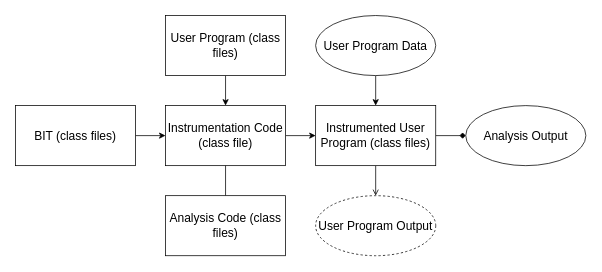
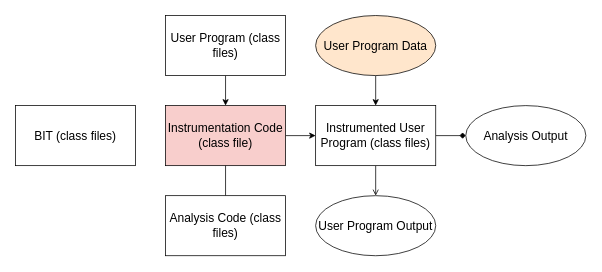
node "User Program Data": fillcolor #ffffff -> #ffe6cc
edge "BIT (class files)" -> "Instrumentation Code (class file)": removed
node "Instrumentation Code (class file)": fillcolor #ffffff -> #f8cecc
node "User Program Output": style dashed -> solid
